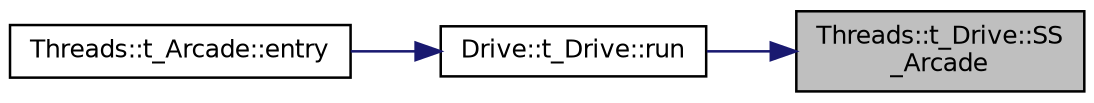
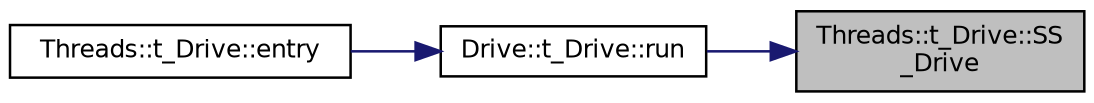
node "Threads::t_Arcade::entry": label "Threads::t_Arcade::entry" -> "Threads::t_Drive::entry"
node "Threads::t_Drive::SS _Arcade": label "Threads::t_Drive::SS _Arcade" -> "Threads::t_Drive::SS _Drive"
